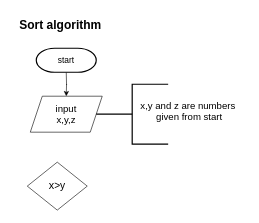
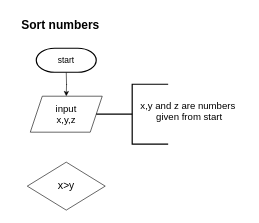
node "Sort algorithm": label "Sort algorithm" -> "Sort numbers"
node "x>y": size 60x48 -> 78x48
